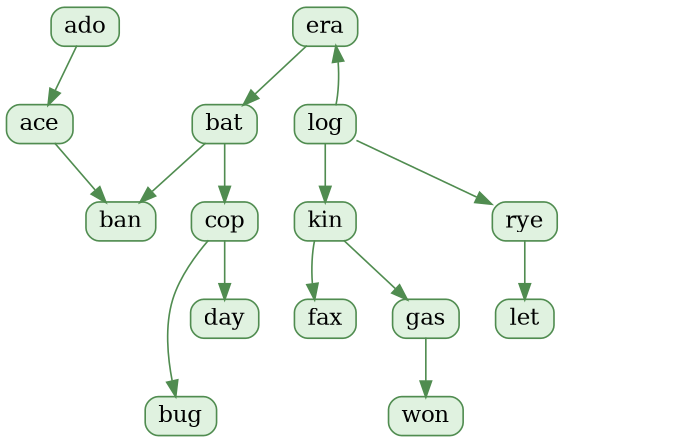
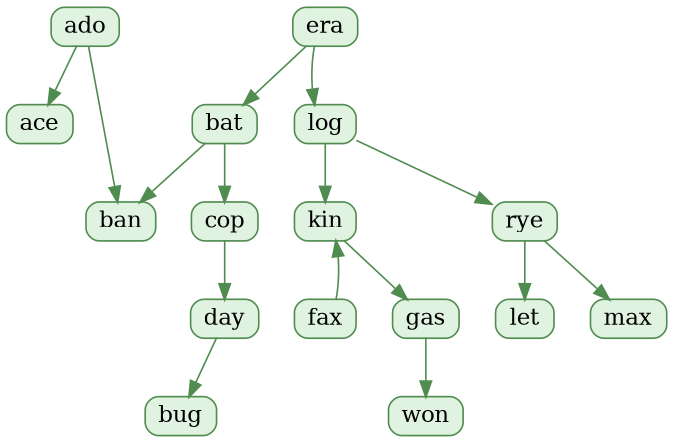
edge "log" -> "era": reversed
edge "ace" -> "ban": now "ado" -> "ban"
edge "kin" -> "fax": reversed
edge "cop" -> "bug": now "day" -> "bug"
node "max": added
